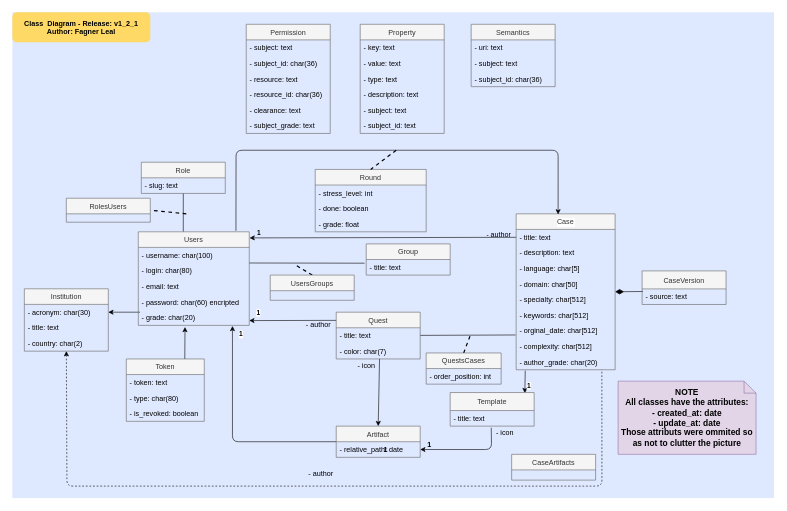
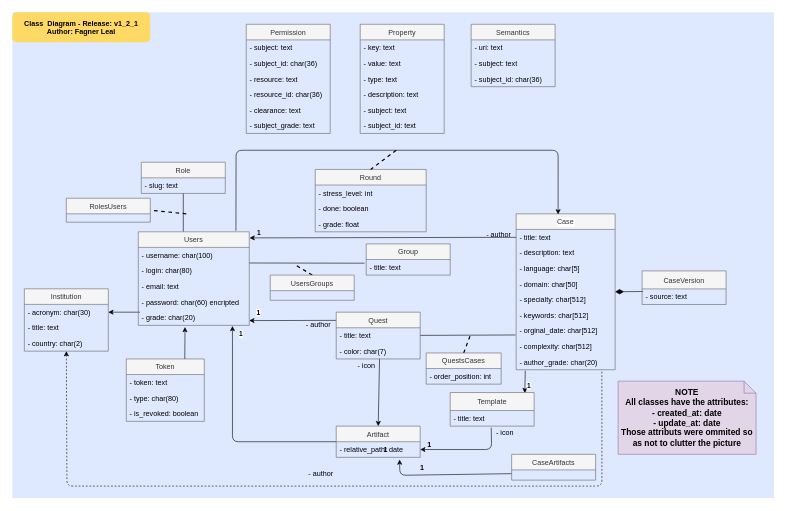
edge "CaseArtifacts" -> "- relative_path: date": added, label "1"
